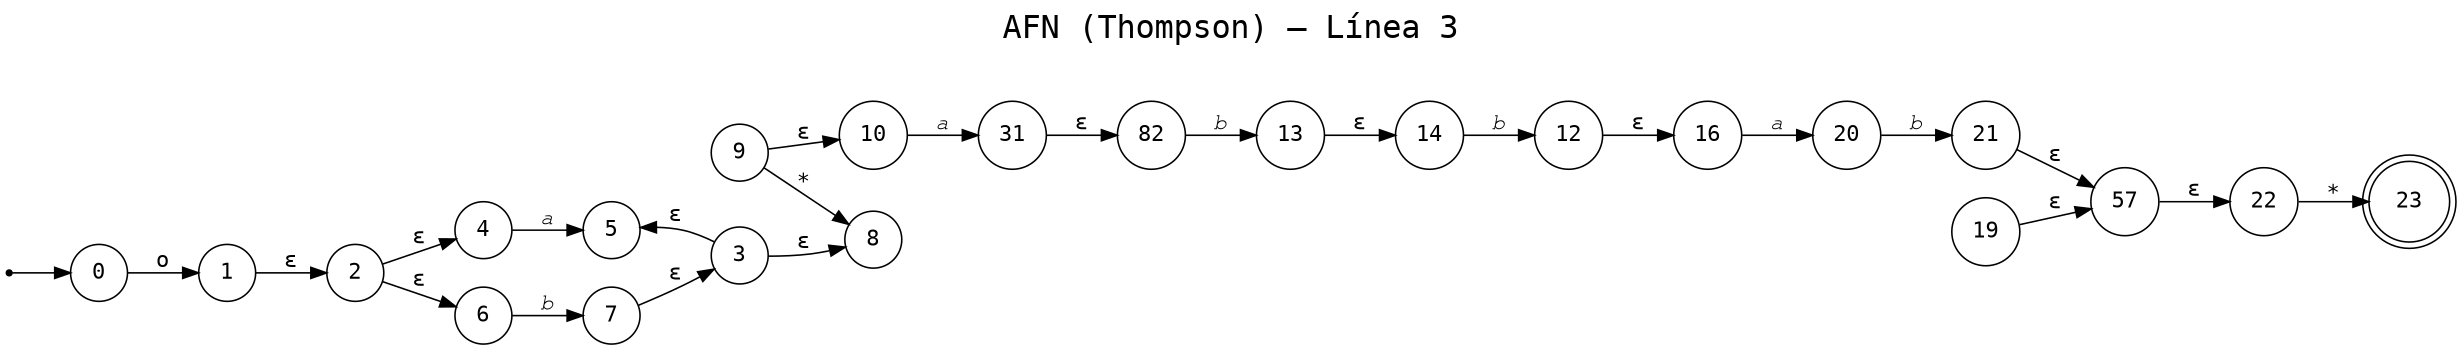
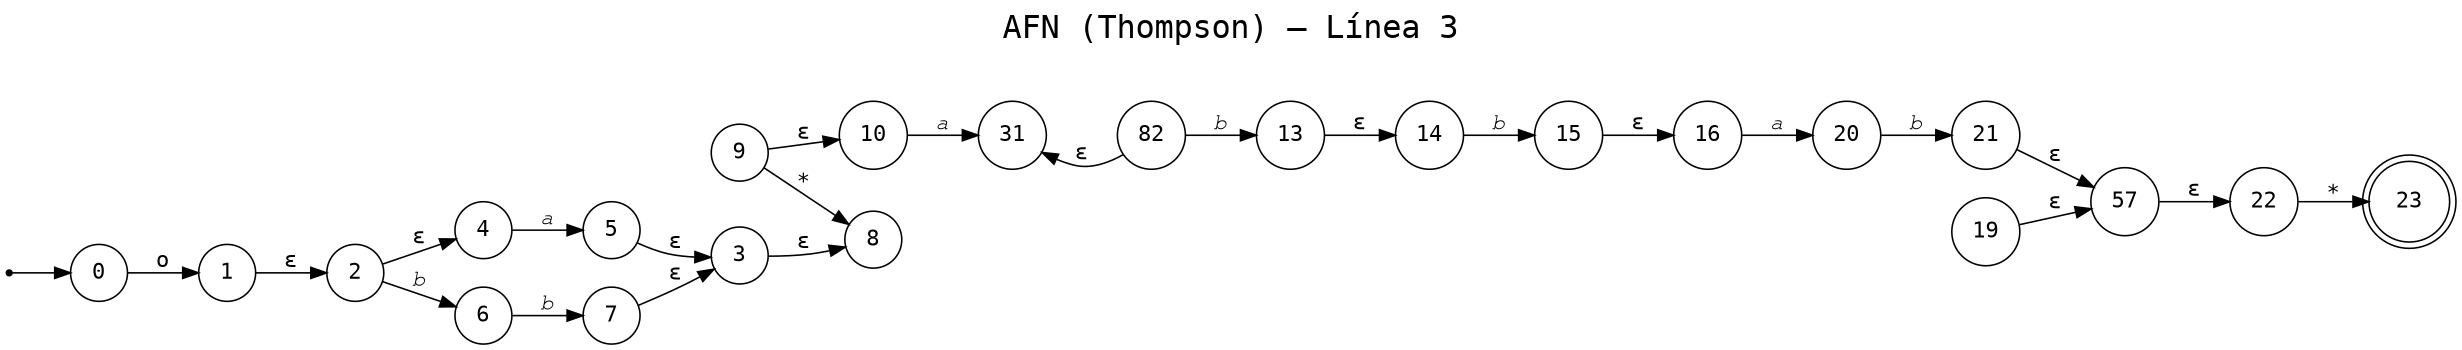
edge "31" -> "82": reversed
node "12": label "12" -> "15"
edge "3" -> "5": reversed
edge "2" -> "6": label "ε" -> "𝑏"
